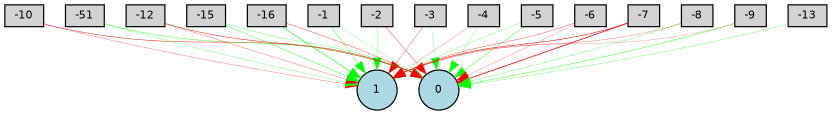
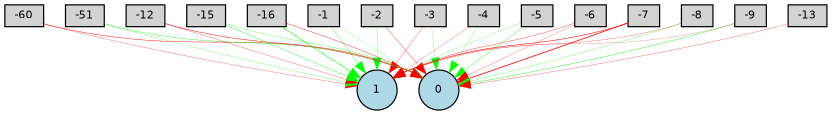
node "-10": label "-10" -> "-60"
edge "-13" -> "0": color green -> red
